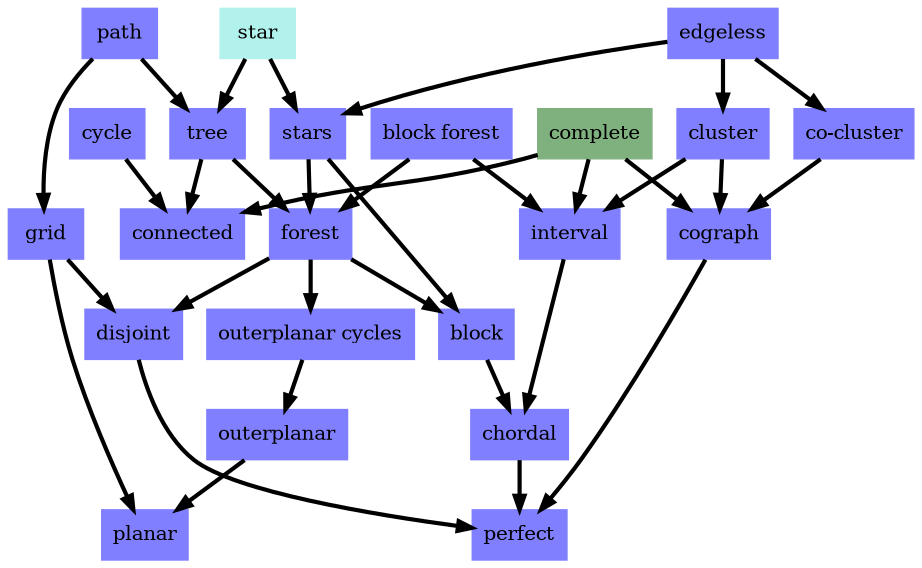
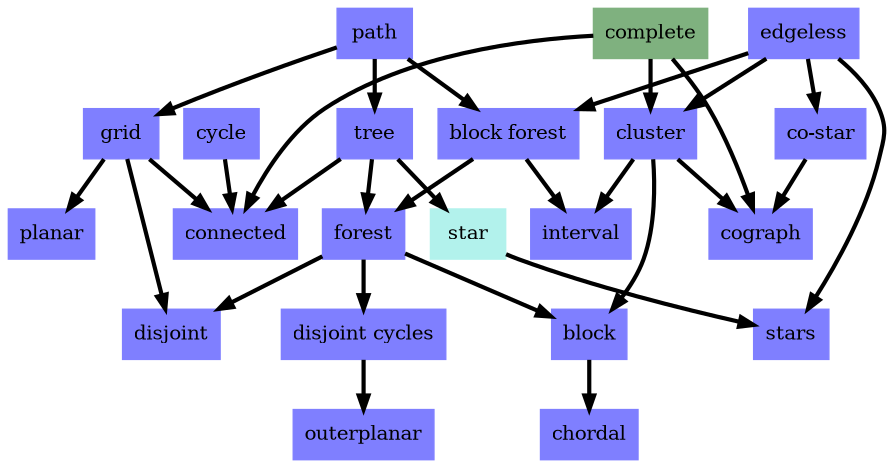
edge "star" -> "tree": reversed
edge "path" -> "block forest": added
edge "edgeless" -> "block forest": added
node "co-cluster": label "co-cluster" -> "co-star"
edge "stars" -> "forest": removed
edge "complete" -> "interval": now "complete" -> "cluster"
edge "grid" -> "connected": added
edge "stars" -> "block": now "cluster" -> "block"
edge "interval" -> "chordal": removed
node "outerplanar cycles": label "outerplanar cycles" -> "disjoint cycles"
edge "outerplanar" -> "planar": removed
node "perfect": removed
